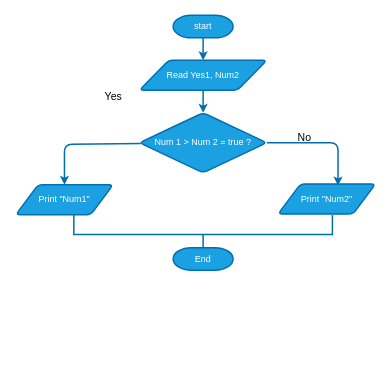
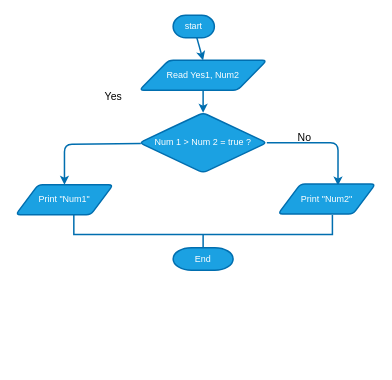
node "start": size 60x23 -> 41x23
